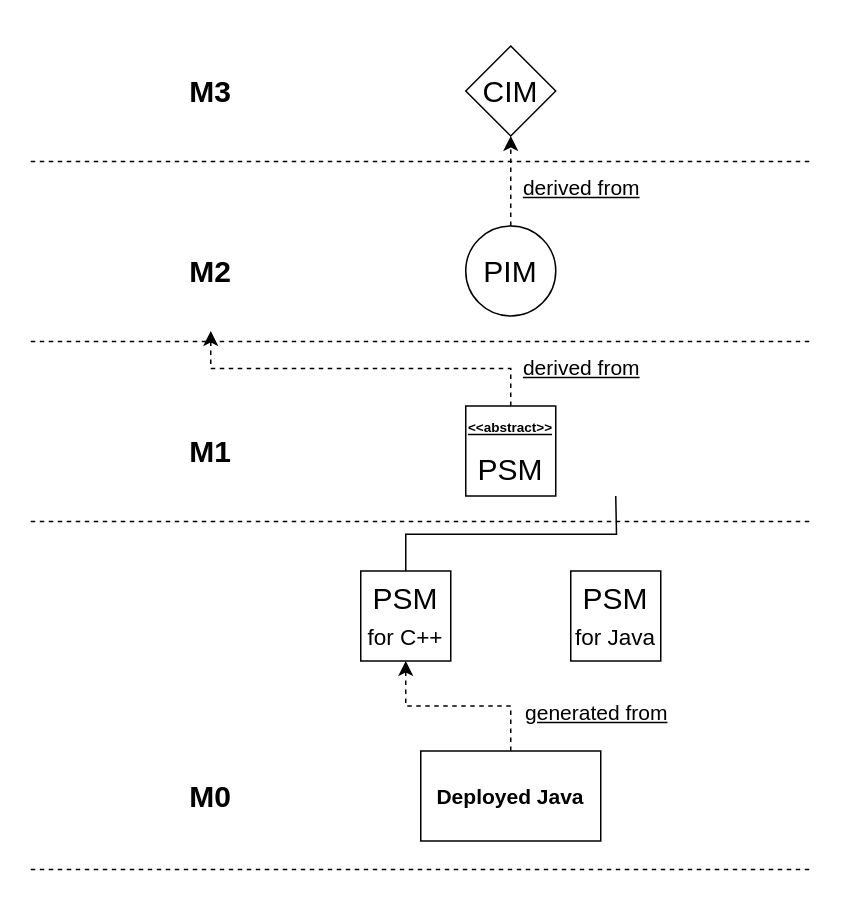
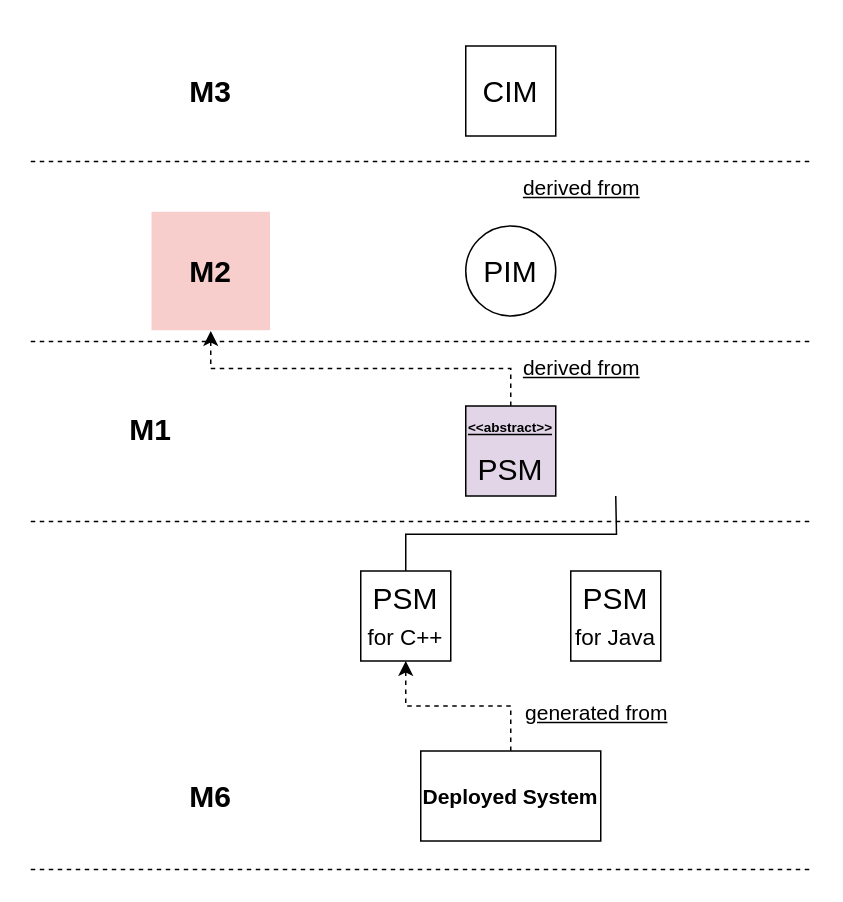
node "CIM": shape diamond -> rectangle
edge "PIM" -> "CIM": removed
node "M2": fillcolor #ffffff -> #f8cecc
node "M1": moved (211, 451) -> (151, 428)
node "PSM": fillcolor #ffffff -> #e1d5e7
node "M0": label "M0" -> "M6"
node "Deployed Java": label "Deployed Java" -> "Deployed System"
